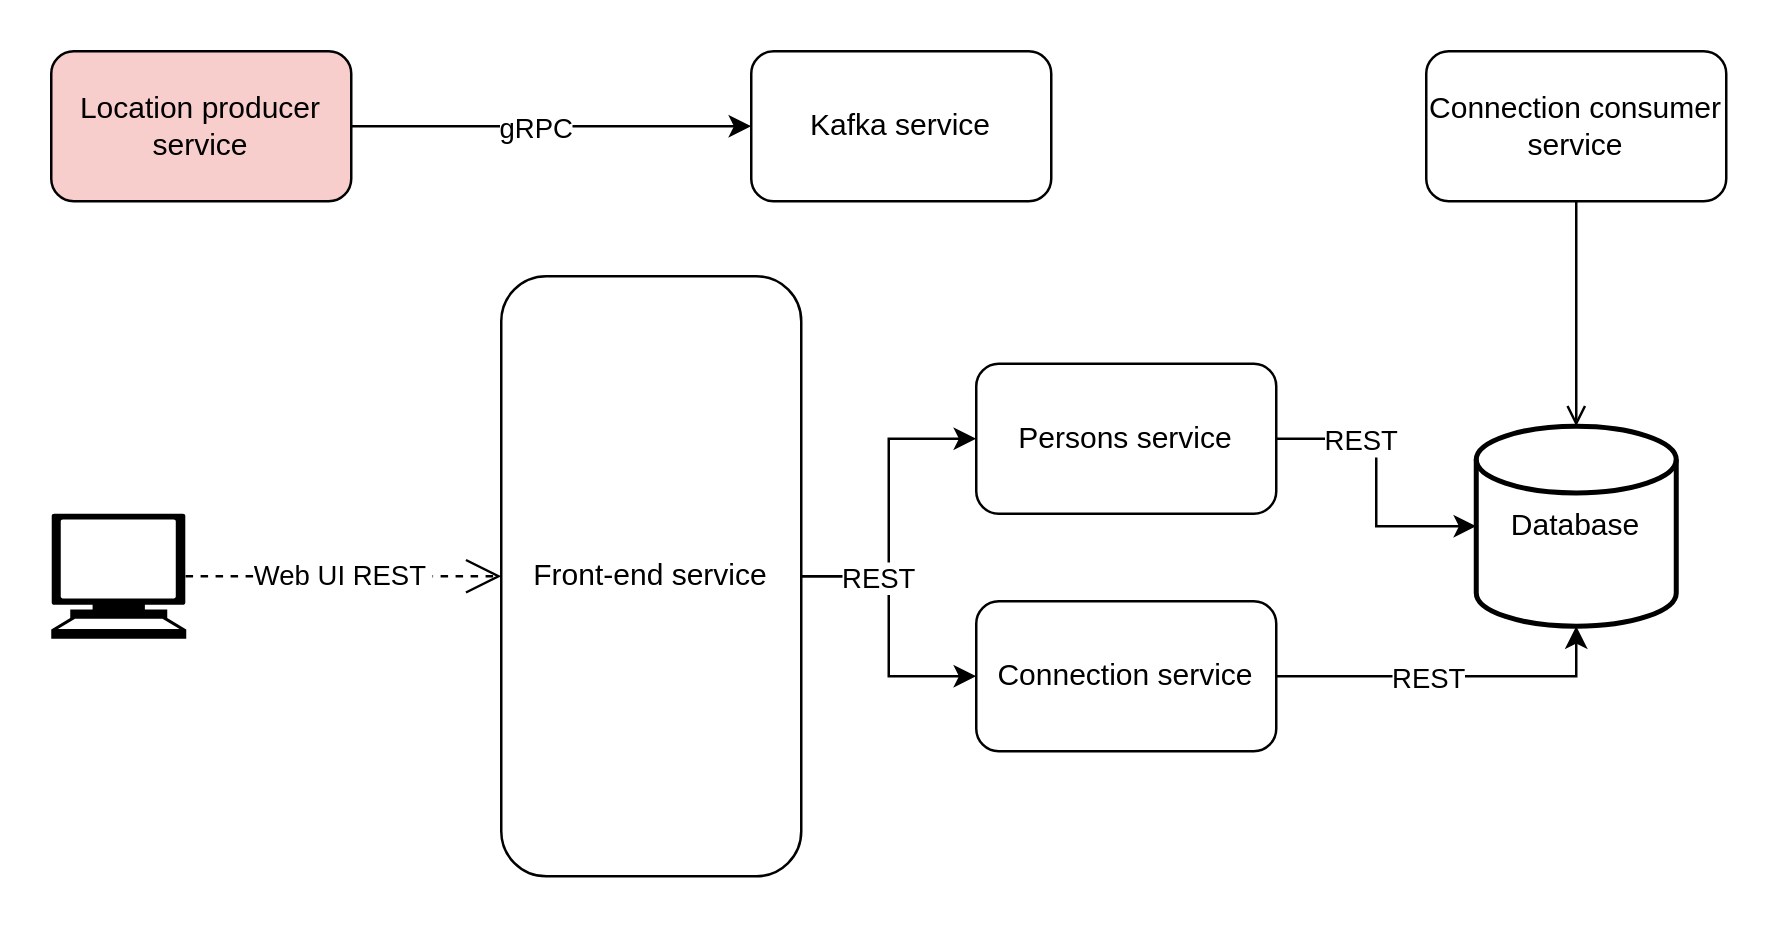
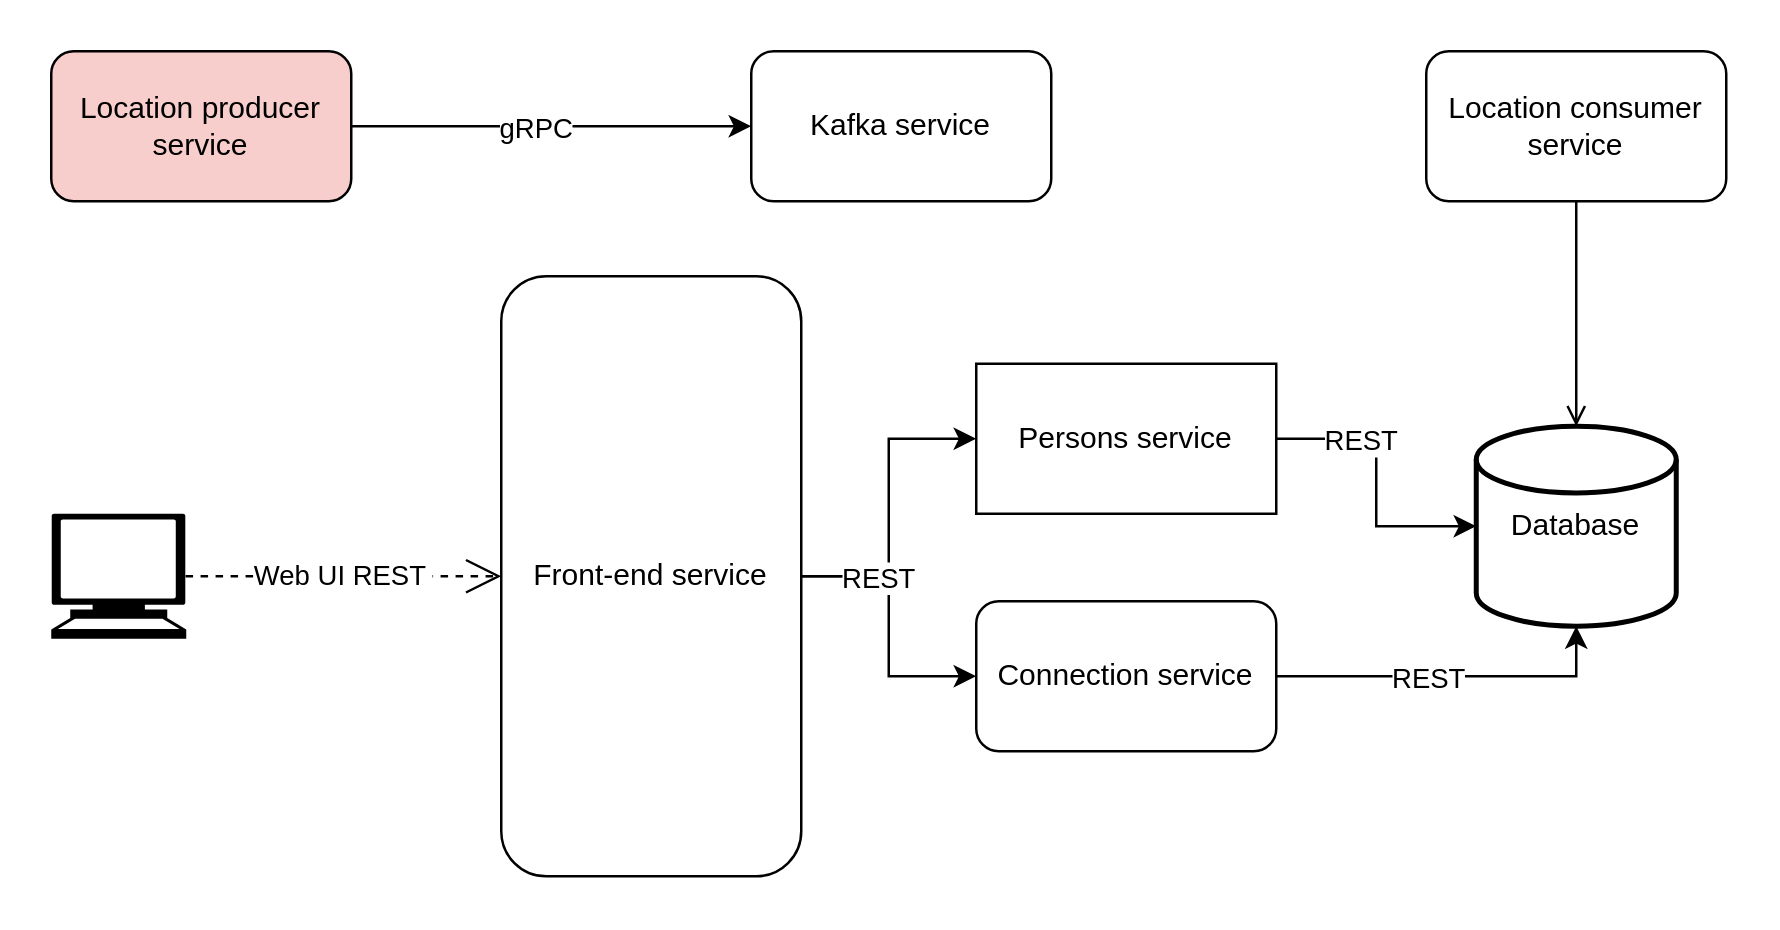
node "Connection consumer service": label "Connection consumer service" -> "Location consumer service"
node "Persons service": shape rounded rectangle -> rectangle
